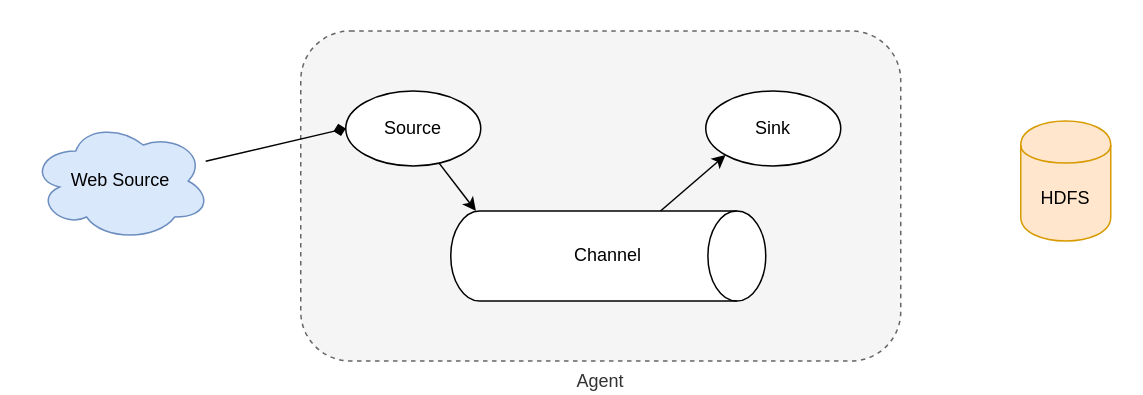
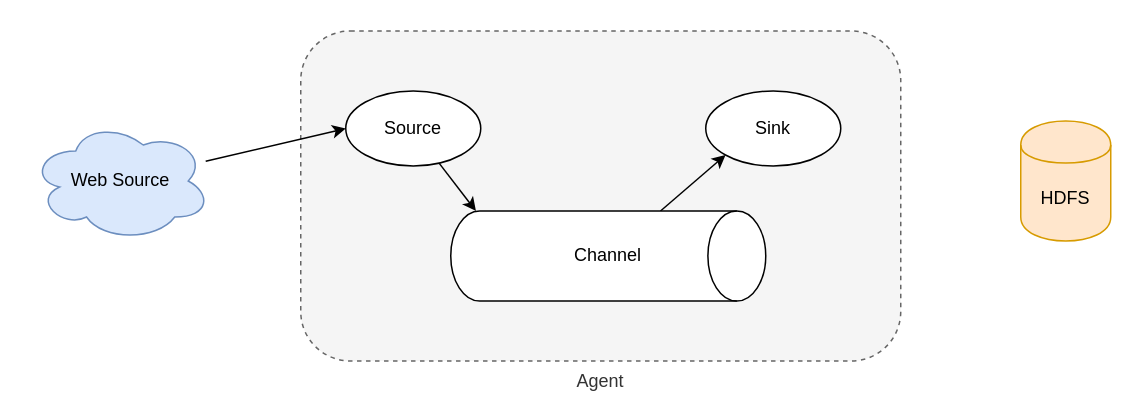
edge "Web Source" -> "Source": arrowhead diamond -> classic
